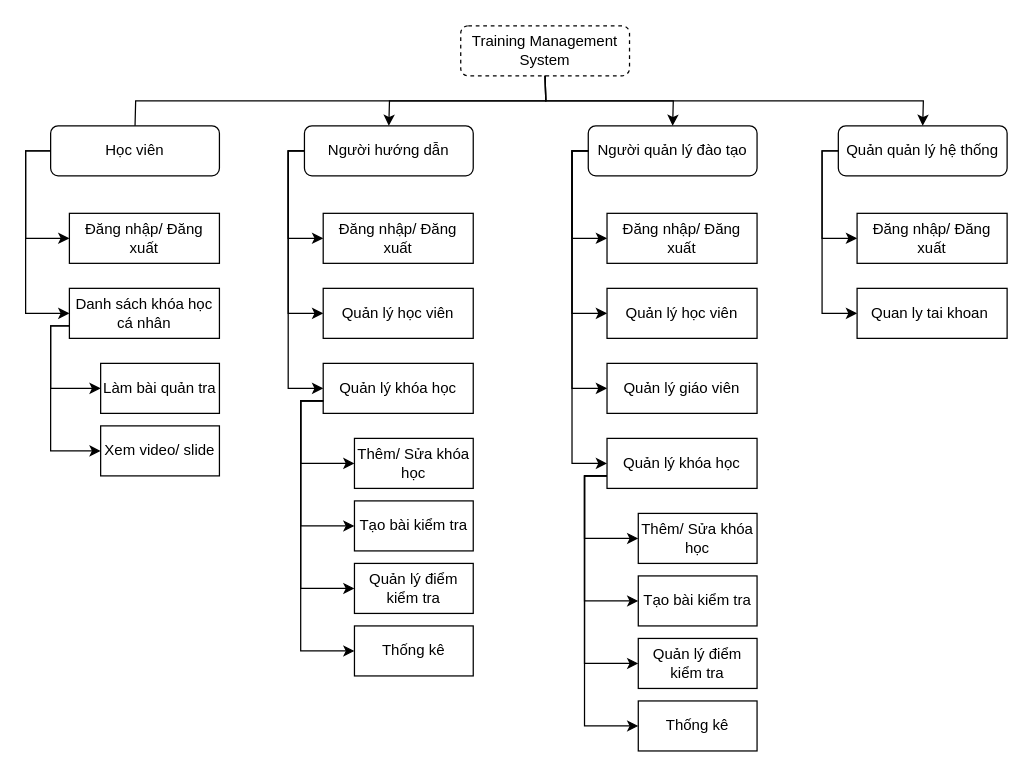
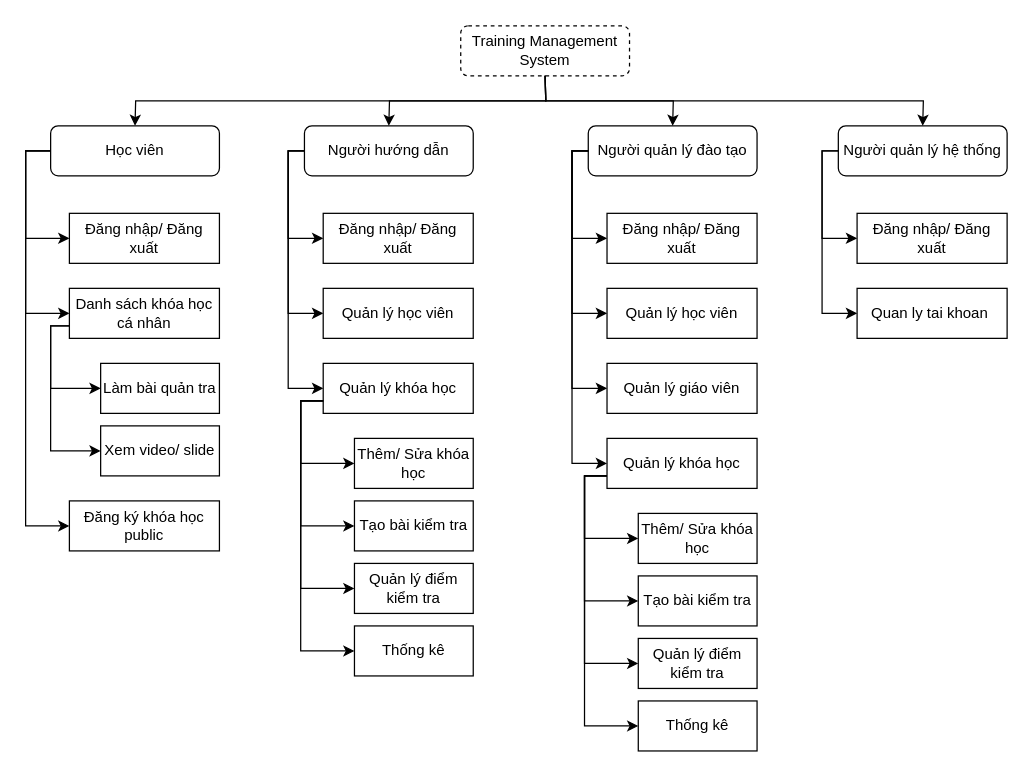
edge "Training Management System" -- "Học viên": arrowhead none -> classic
node "Quản quản lý hệ thống": label "Quản quản lý hệ thống" -> "Người quản lý hệ thống"
edge "Học viên" -> "Đăng ký khóa học public": added
node "Đăng ký khóa học public": added
